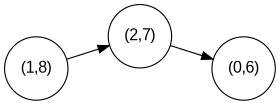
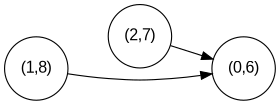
edge "(1,8)" -> "(2,7)": now "(1,8)" -> "(0,6)"
